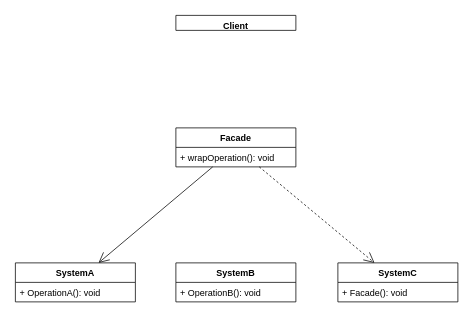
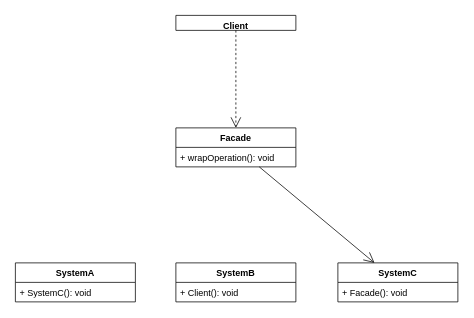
edge "Client" -> "Facade": added
edge "Facade" -> "SystemC": style dashed -> solid
edge "Facade" -> "SystemA": removed
node "+ OperationA(): void": label "+ OperationA(): void" -> "+ SystemC(): void"
node "+ OperationB(): void": label "+ OperationB(): void" -> "+ Client(): void"
